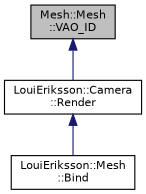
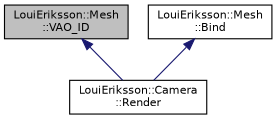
node "Mesh::Mesh ::VAO_ID": label "Mesh::Mesh ::VAO_ID" -> "LouiEriksson::Mesh ::VAO_ID"
edge "LouiEriksson::Mesh ::Bind" -> "LouiEriksson::Camera ::Render": reversed
